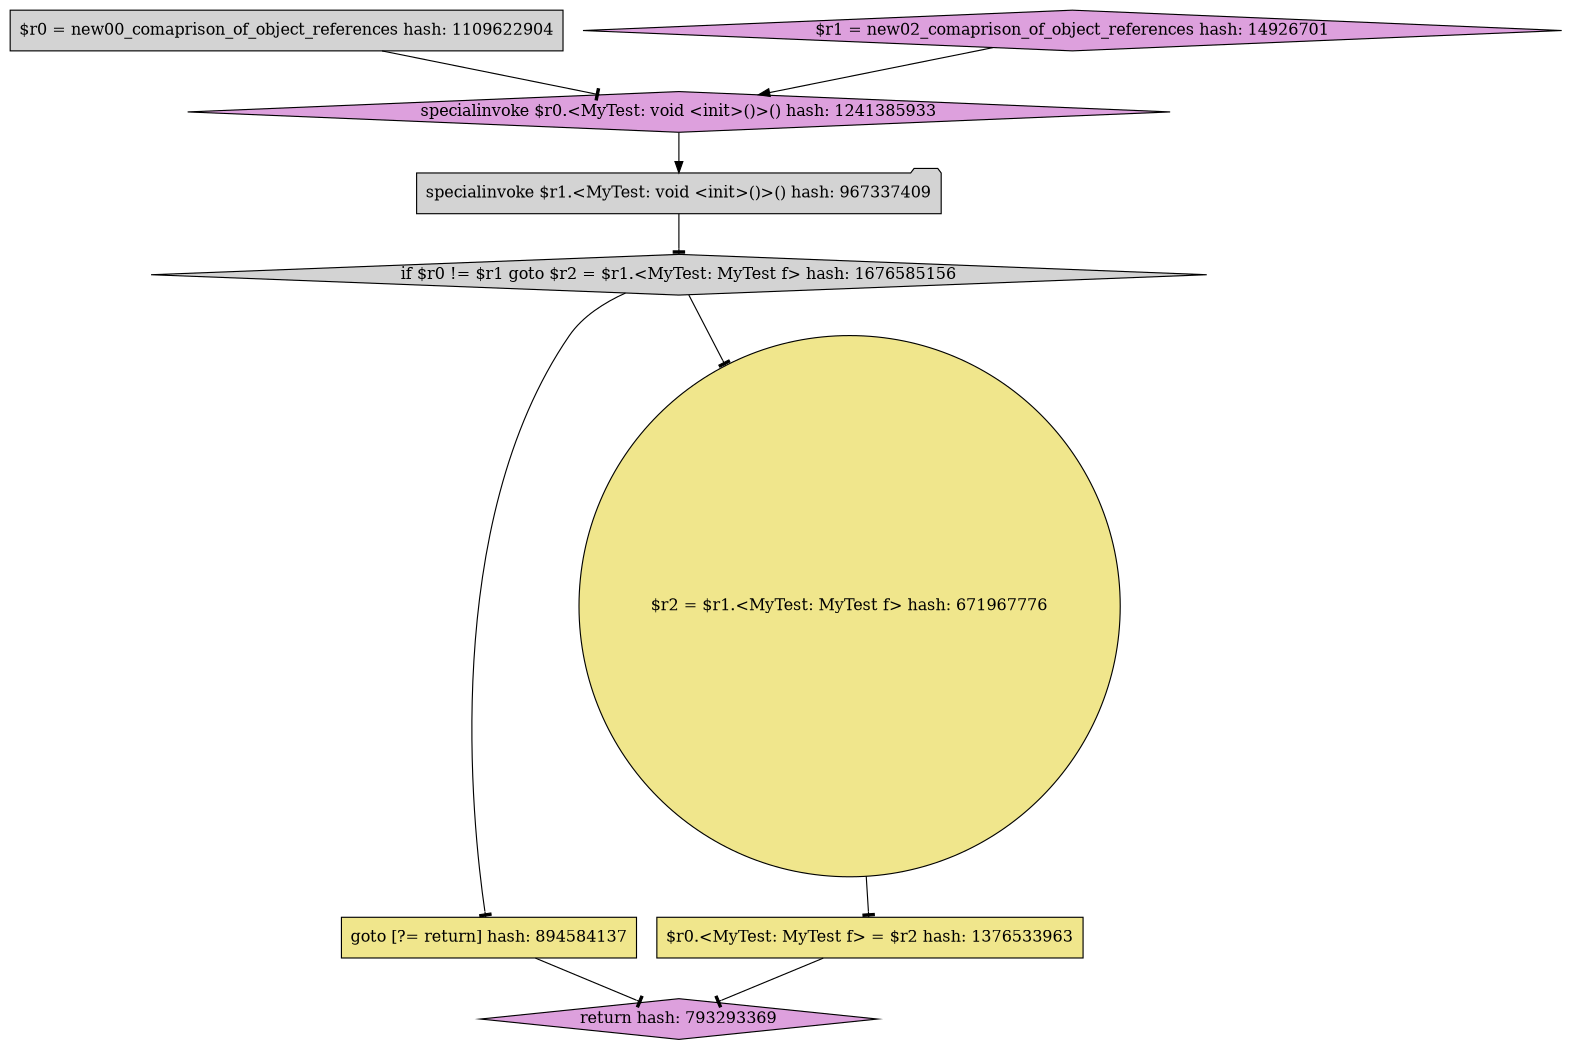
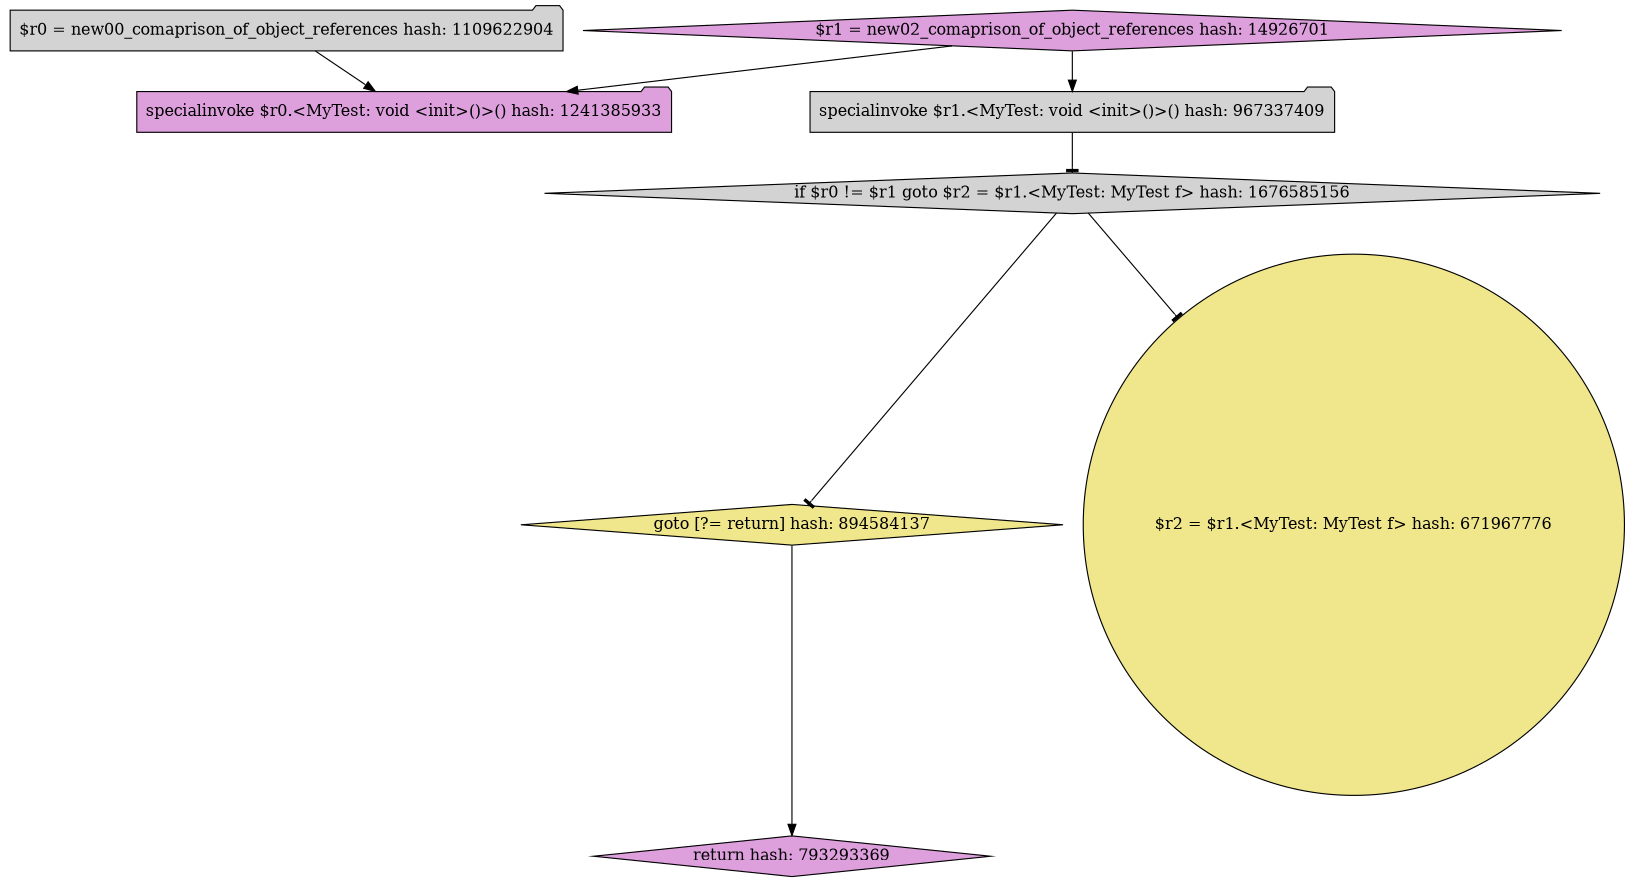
node "$r0 = new00_comaprison_of_object_references hash: 1109622904": shape box -> folder
edge "$r0 = new00_comaprison_of_object_references hash: 1109622904" -> "specialinvoke $r0.<MyTest: void <init>()>() hash: 1241385933": arrowhead tee -> normal
node "specialinvoke $r0.<MyTest: void <init>()>() hash: 1241385933": shape diamond -> folder
edge "specialinvoke $r0.<MyTest: void <init>()>() hash: 1241385933" -> "specialinvoke $r1.<MyTest: void <init>()>() hash: 967337409": now "$r1 = new02_comaprison_of_object_references hash: 14926701" -> "specialinvoke $r1.<MyTest: void <init>()>() hash: 967337409"
node "goto [?= return] hash: 894584137": shape box -> diamond
node "$r0.<MyTest: MyTest f> = $r2 hash: 1376533963": removed
edge "goto [?= return] hash: 894584137" -> "return hash: 793293369": arrowhead tee -> normal
